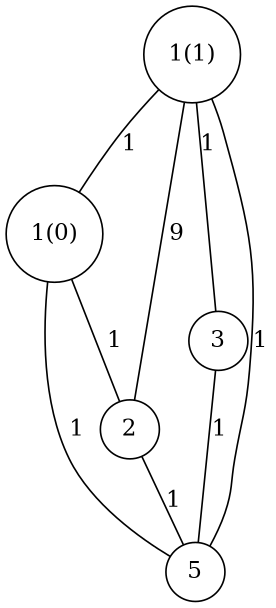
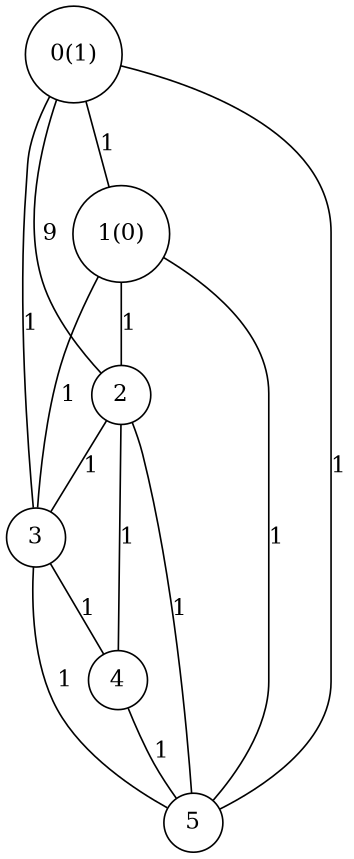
node "1(1)": label "1(1)" -> "0(1)"
edge "1(0)" -- "3": added, label "1"
edge "2" -- "3": added, label "1"
node "4": added
